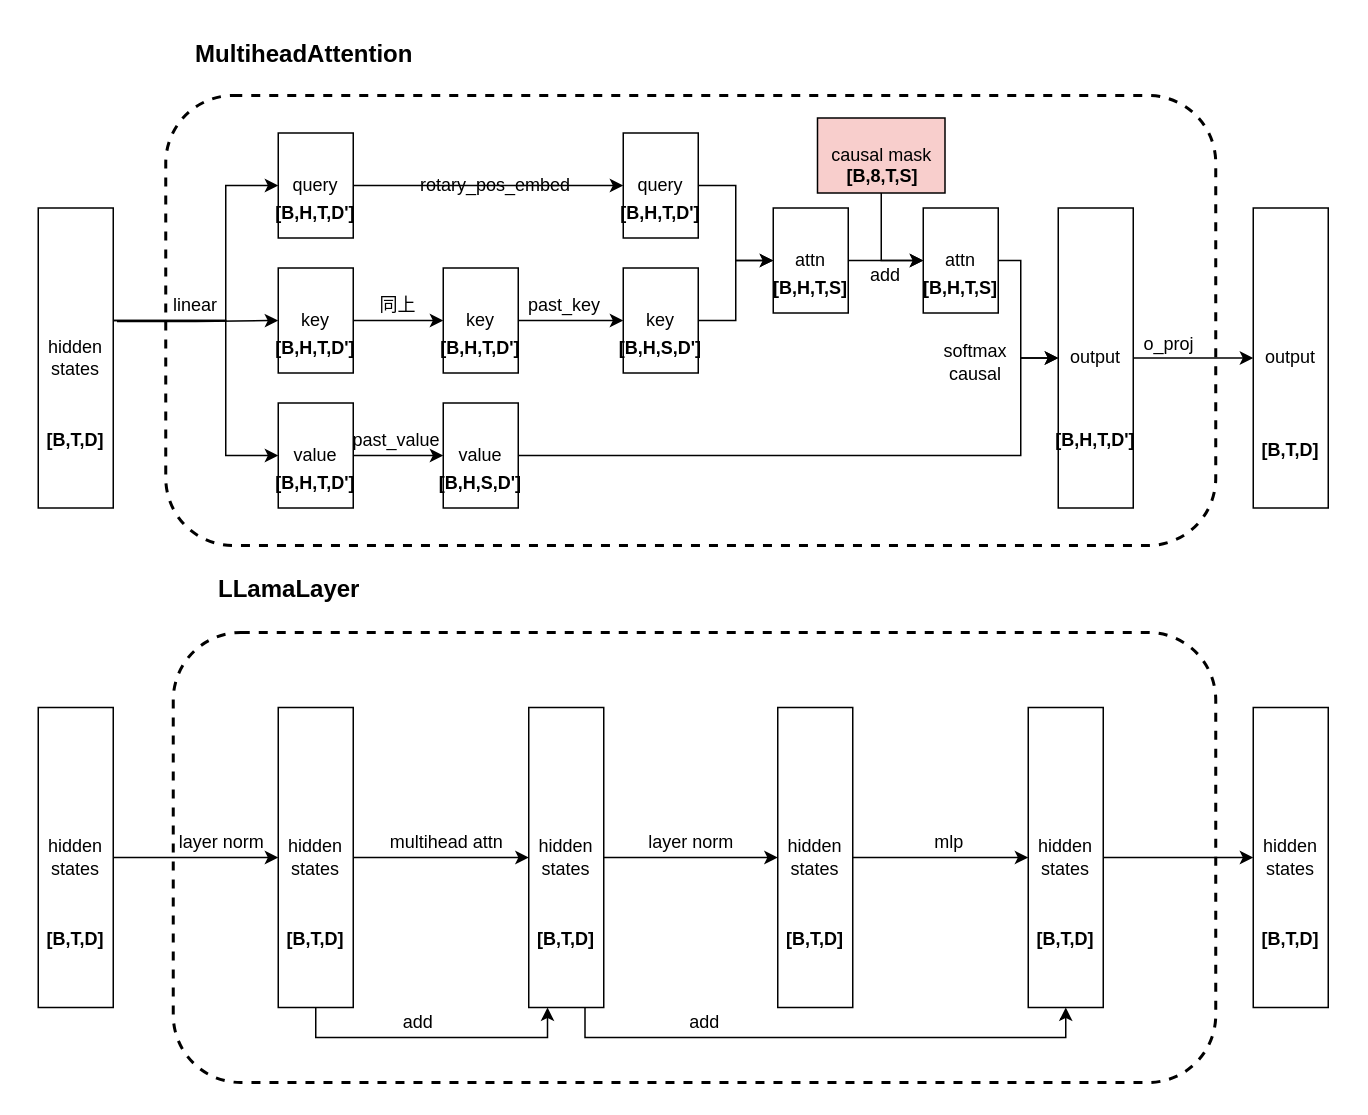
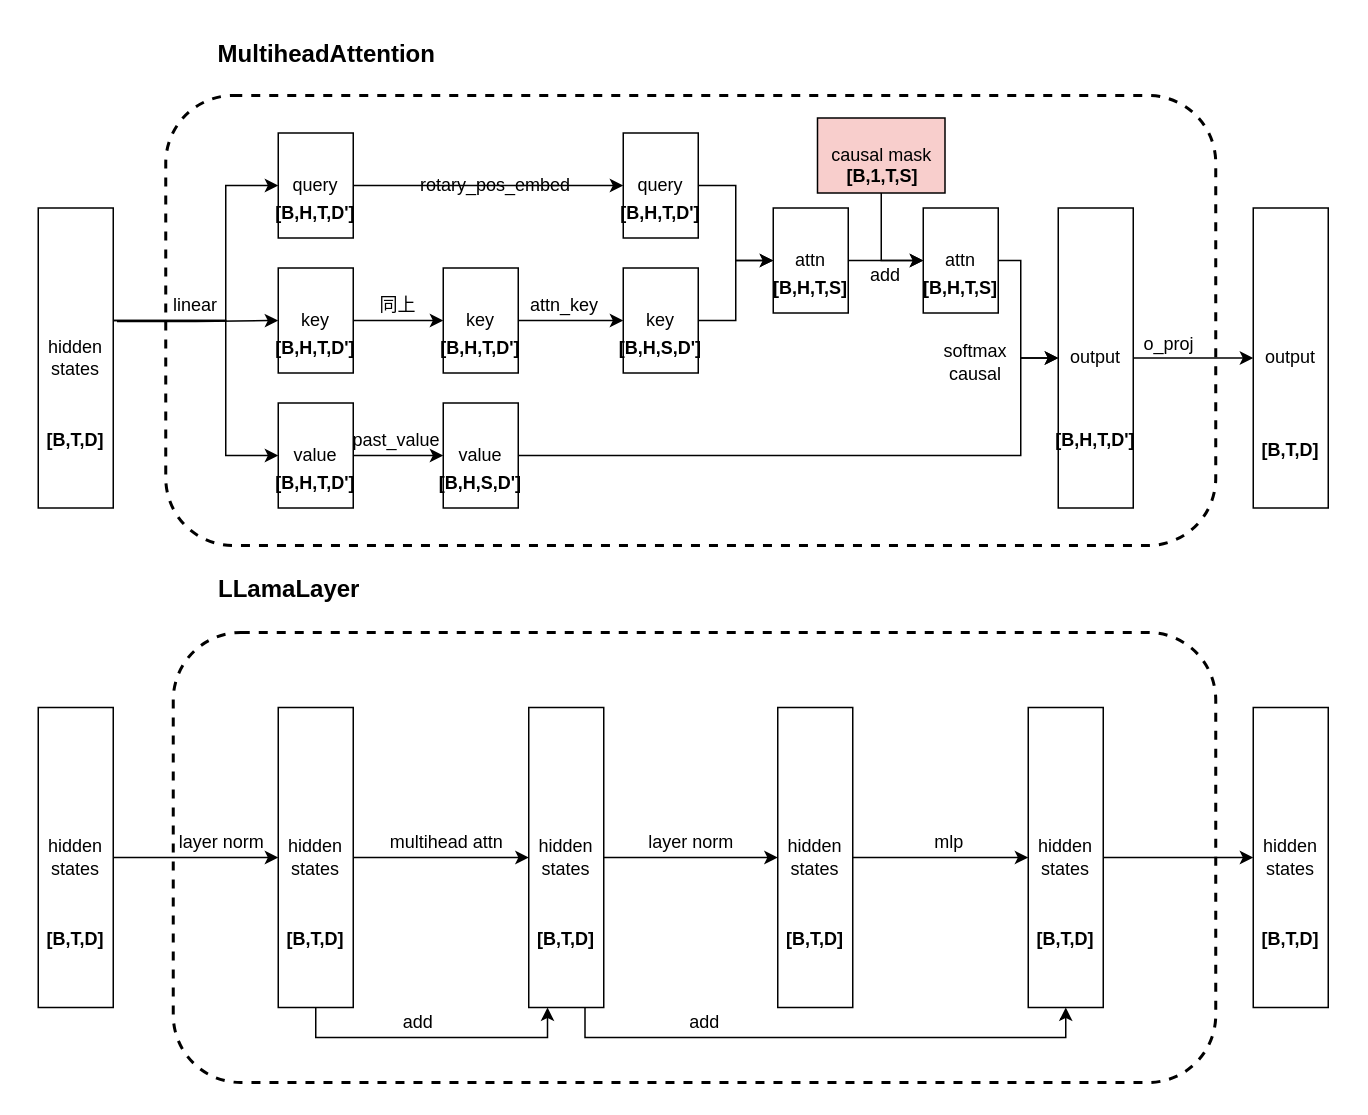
node "MultiheadAttention": moved (305, 53) -> (327, 53)
node "[B,8,T,S]": label "[B,8,T,S]" -> "[B,1,T,S]"
node "past_key": label "past_key" -> "attn_key"
